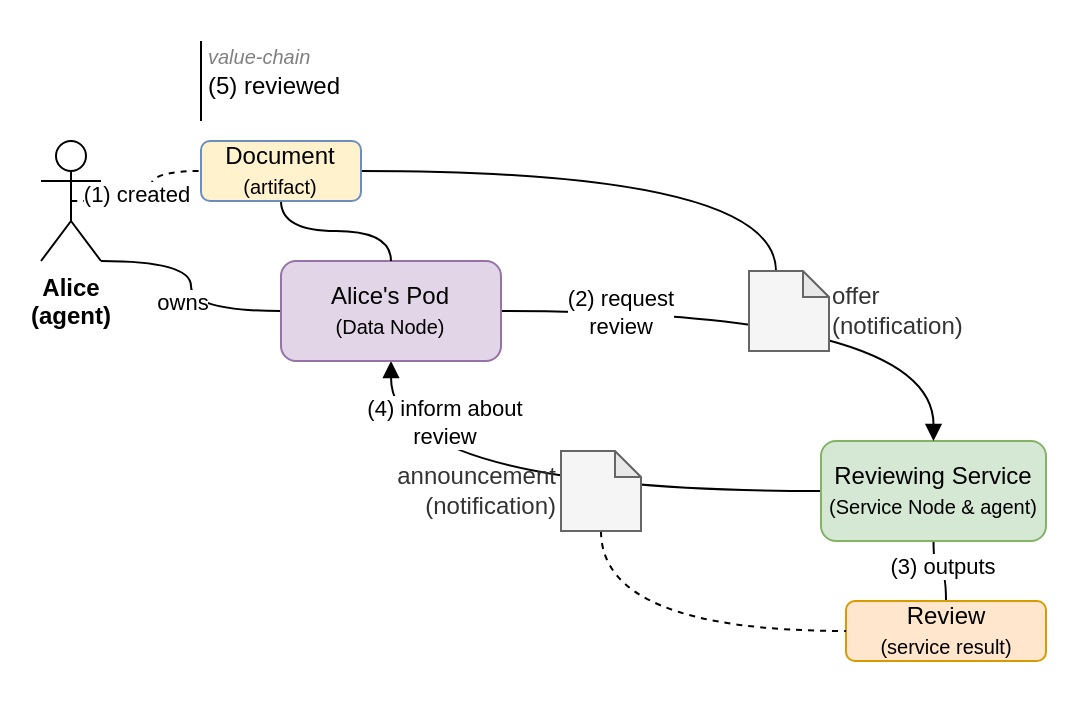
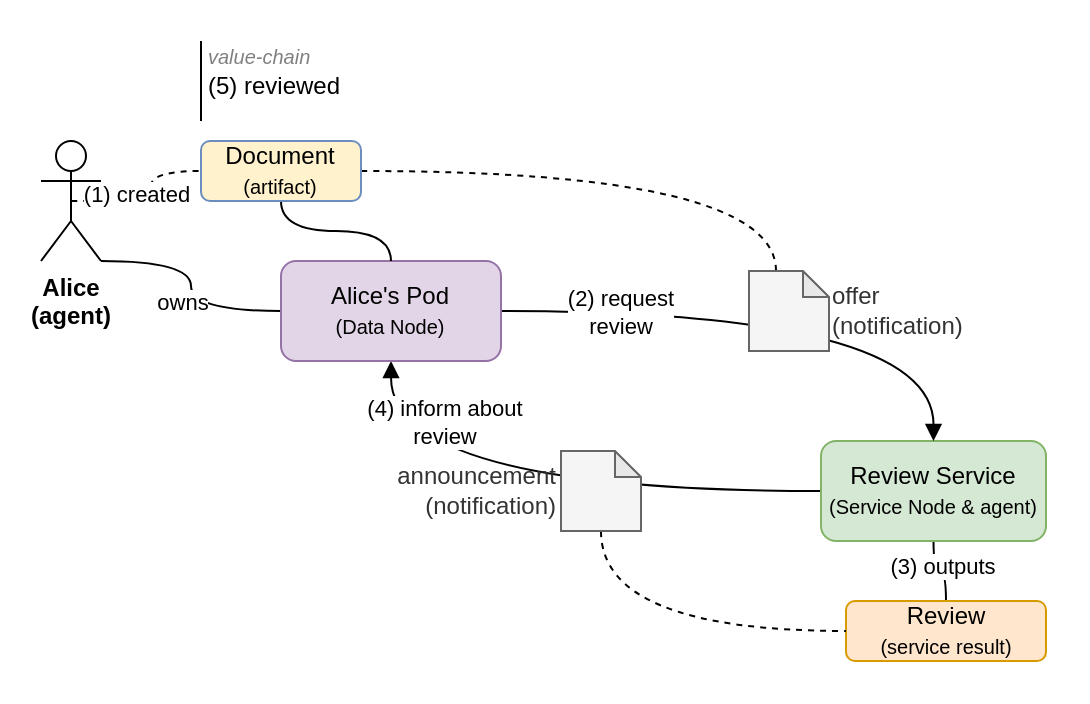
edge "Document (artifact)" -- "offer (notification)": style solid -> dashed
node "Reviewing Service (Service Node & agent)": label "Reviewing Service (Service Node & agent)" -> "Review Service (Service Node & agent)"
